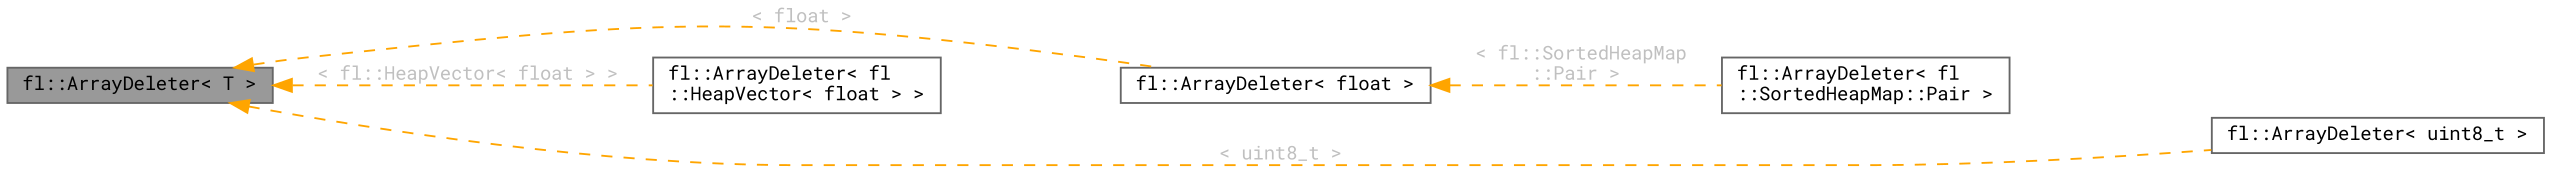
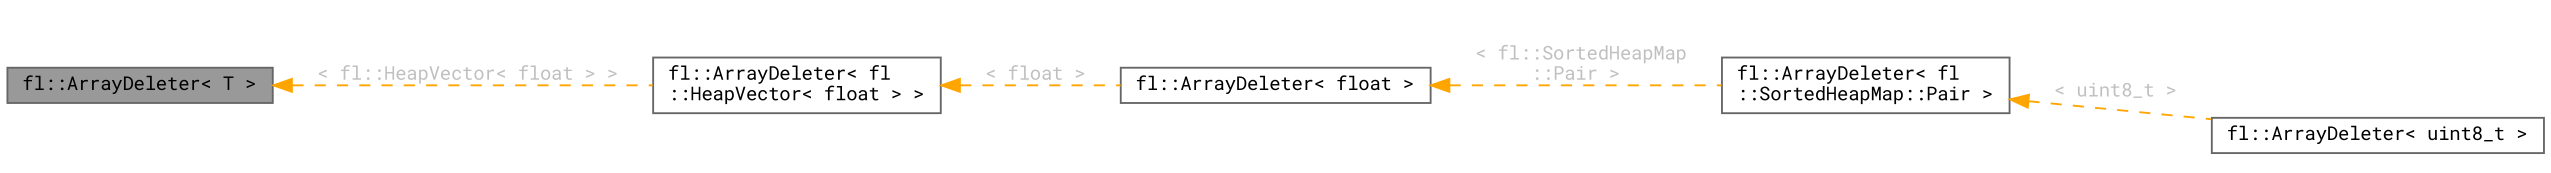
edge "fl::ArrayDeleter< float >" -> "fl::ArrayDeleter< T >": now "fl::ArrayDeleter< float >" -> "fl::ArrayDeleter< fl ::HeapVector< float > >"
edge "fl::ArrayDeleter< uint8_t >" -> "fl::ArrayDeleter< T >": now "fl::ArrayDeleter< uint8_t >" -> "fl::ArrayDeleter< fl ::SortedHeapMap::Pair >"
